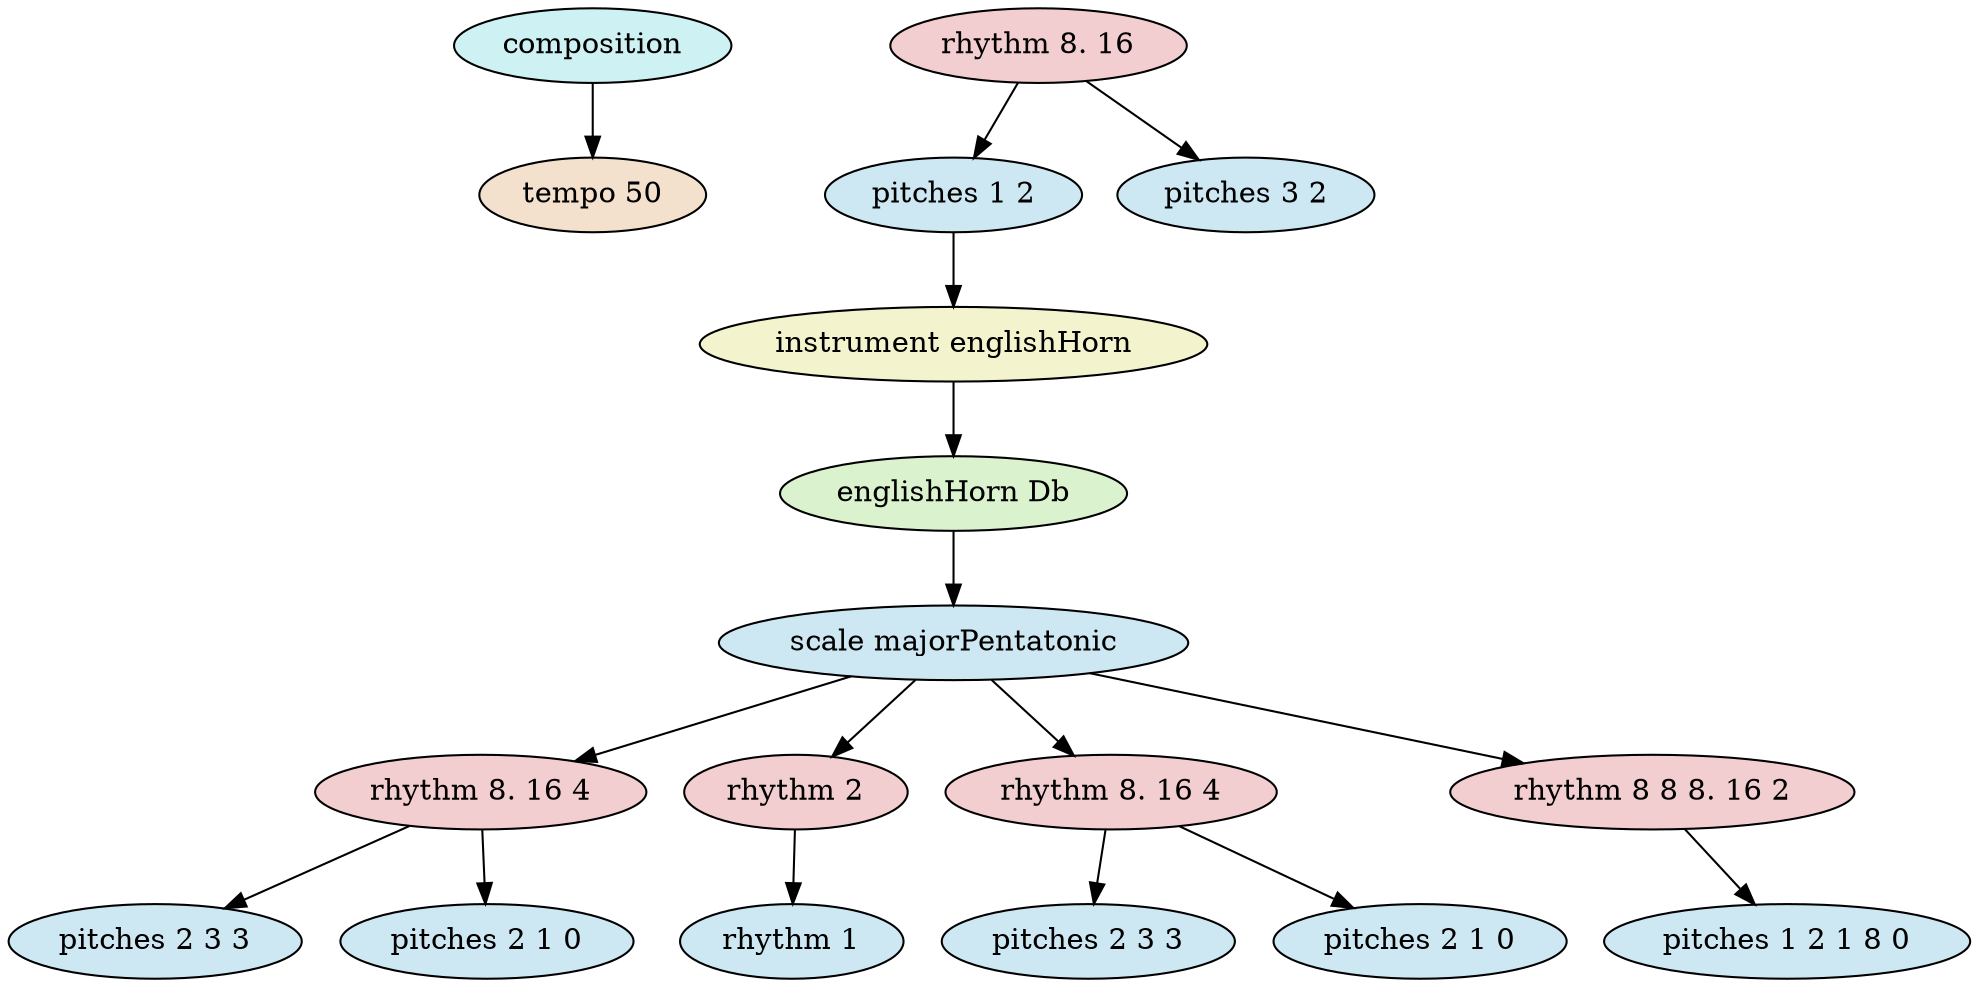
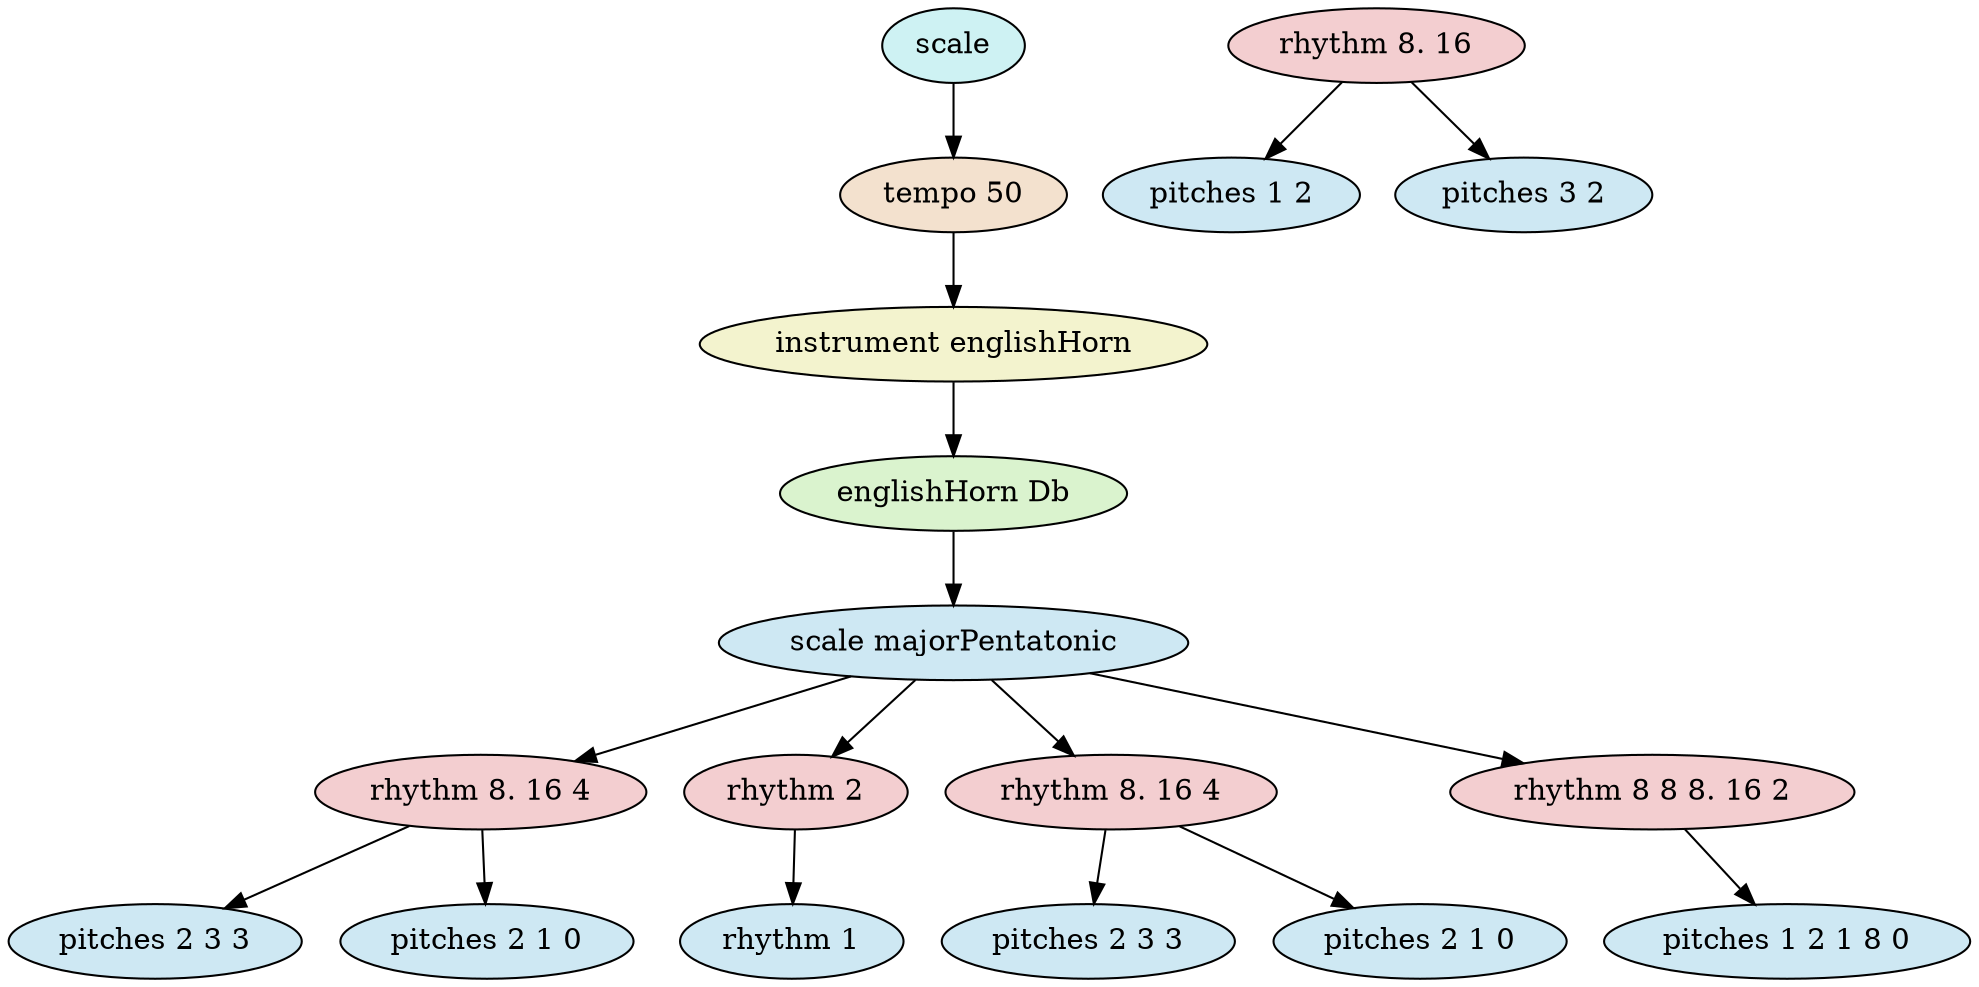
node "composition": label "composition" -> "scale"
edge "pitches 1 2" -> "instrument englishHorn": now "tempo 50" -> "instrument englishHorn"
